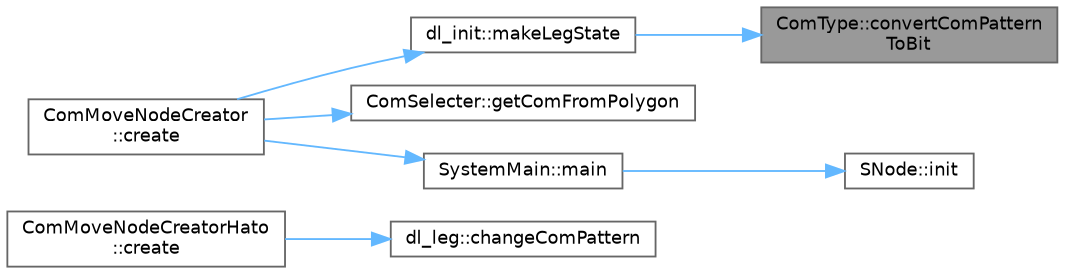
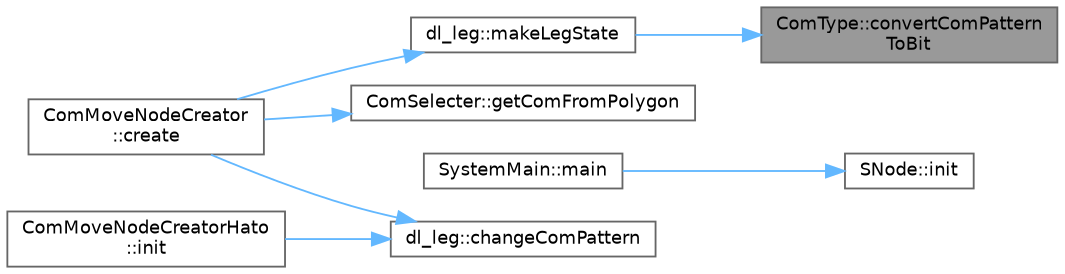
node "dl_init::makeLegState": label "dl_init::makeLegState" -> "dl_leg::makeLegState"
edge "ComMoveNodeCreator ::create" -> "SystemMain::main": now "ComMoveNodeCreator ::create" -> "dl_leg::changeComPattern"
node "ComMoveNodeCreatorHato ::create": label "ComMoveNodeCreatorHato ::create" -> "ComMoveNodeCreatorHato ::init"
